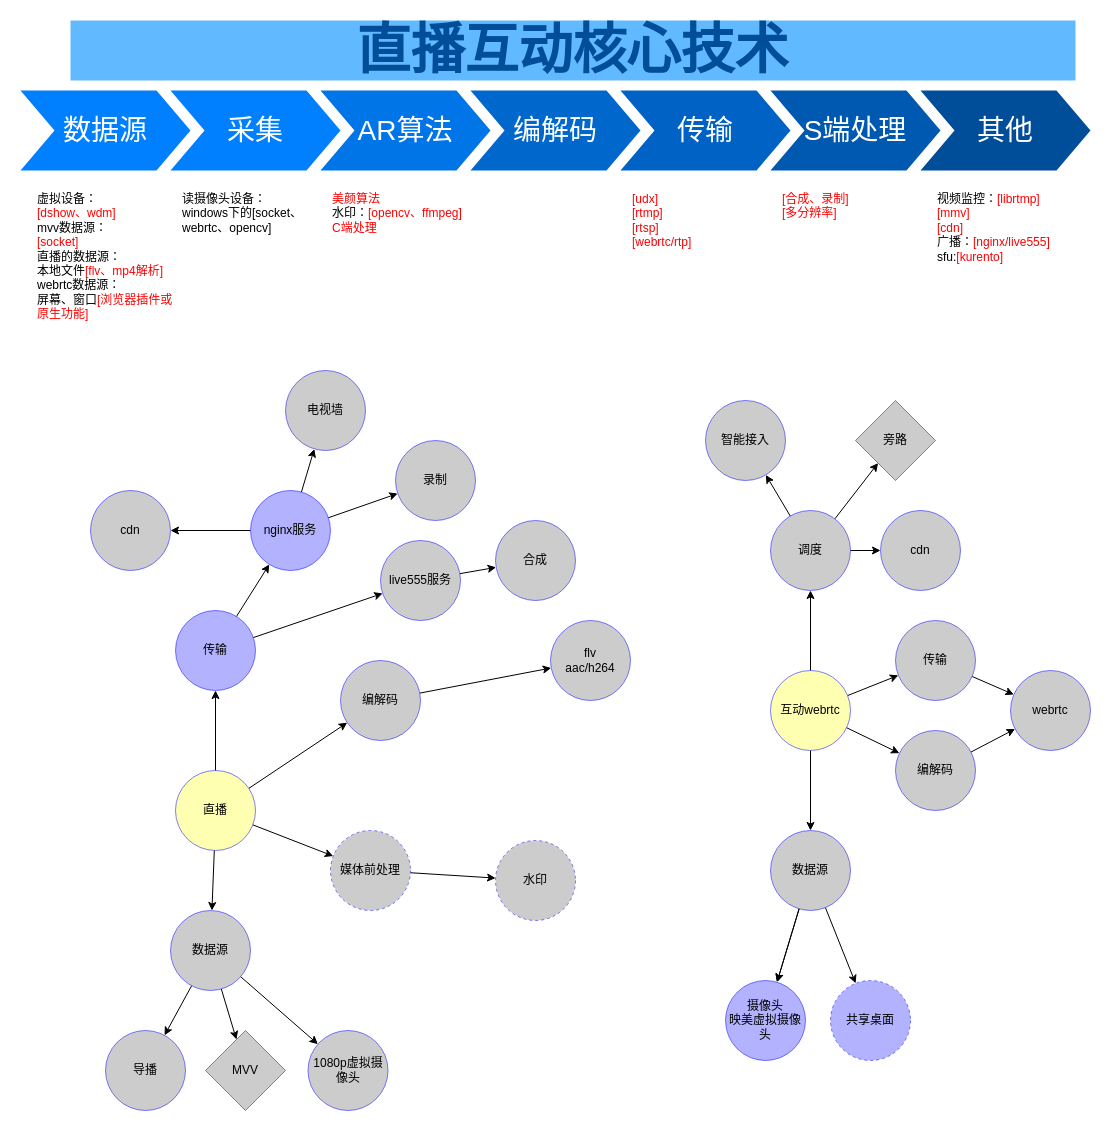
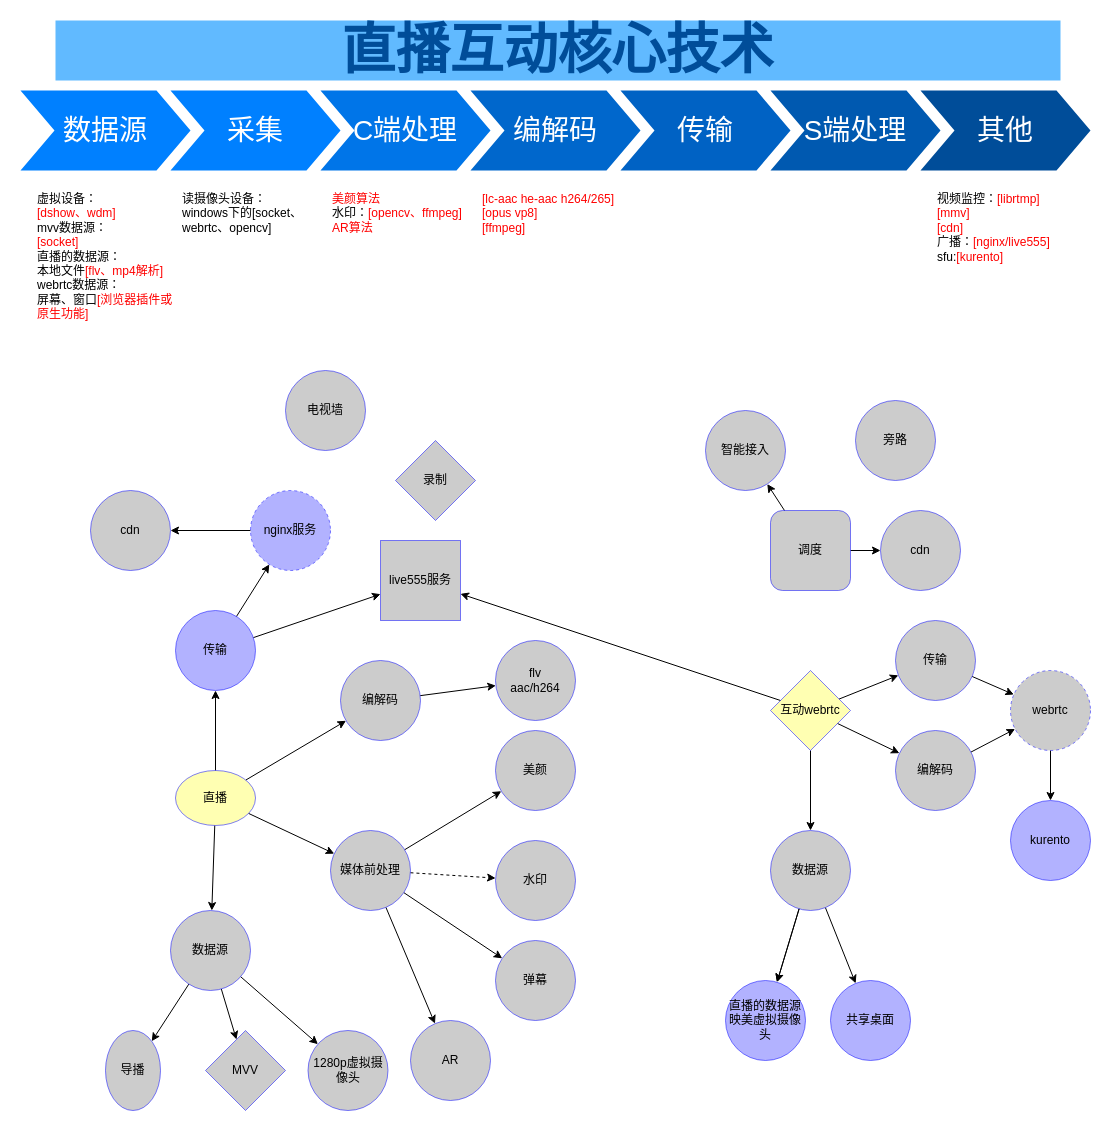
node "直播互动核心技术": moved (573, 51) -> (558, 51)
node "AR算法": label "AR算法" -> "C端处理"
node "美颜算法 水印：[opencv、ffmpeg] C端处理": label "美颜算法 水印：[opencv、ffmpeg] C端处理" -> "美颜算法 水印：[opencv、ffmpeg] AR算法"
node "[lc-aac he-aac h264/265] [opus vp8] [ffmpeg]": added
node "[udx] [rtmp] [rtsp] [webrtc/rtp]": removed
node "[合成、录制] [多分辨率]": removed
node "智能接入": moved (746, 441) -> (746, 451)
node "旁路": shape diamond -> ellipse
edge "nginx服务" -> "电视墙": removed
node "录制": shape ellipse -> diamond
edge "调度" -> "旁路": removed
edge "nginx服务" -> "录制": removed
node "nginx服务": style solid -> dashed
node "调度": shape ellipse -> rounded rectangle
node "合成": removed
edge "live555服务" -> "合成": removed
node "live555服务": shape ellipse -> rectangle
edge "互动webrtc" -> "调度": now "互动webrtc" -> "live555服务"
node "flv aac/h264": moved (591, 661) -> (536, 681)
node "互动webrtc": shape ellipse -> diamond
node "webrtc": style solid -> dashed
node "美颜": added
edge "webrtc" -> "kurento": added
node "直播": size 80x80 -> 80x55
edge "媒体前处理" -> "美颜": added
node "kurento": added
node "媒体前处理": style dashed -> solid
edge "媒体前处理" -> "水印": style solid -> dashed
node "水印": style dashed -> solid
edge "媒体前处理" -> "弹幕": added
edge "媒体前处理" -> "AR": added
node "弹幕": added
node "摄像头 映美虚拟摄像头": label "摄像头 映美虚拟摄像头" -> "直播的数据源 映美虚拟摄像头"
node "共享桌面": style dashed -> solid
node "AR": added
node "导播": size 80x80 -> 55x80
node "1080p虚拟摄像头": label "1080p虚拟摄像头" -> "1280p虚拟摄像头"
